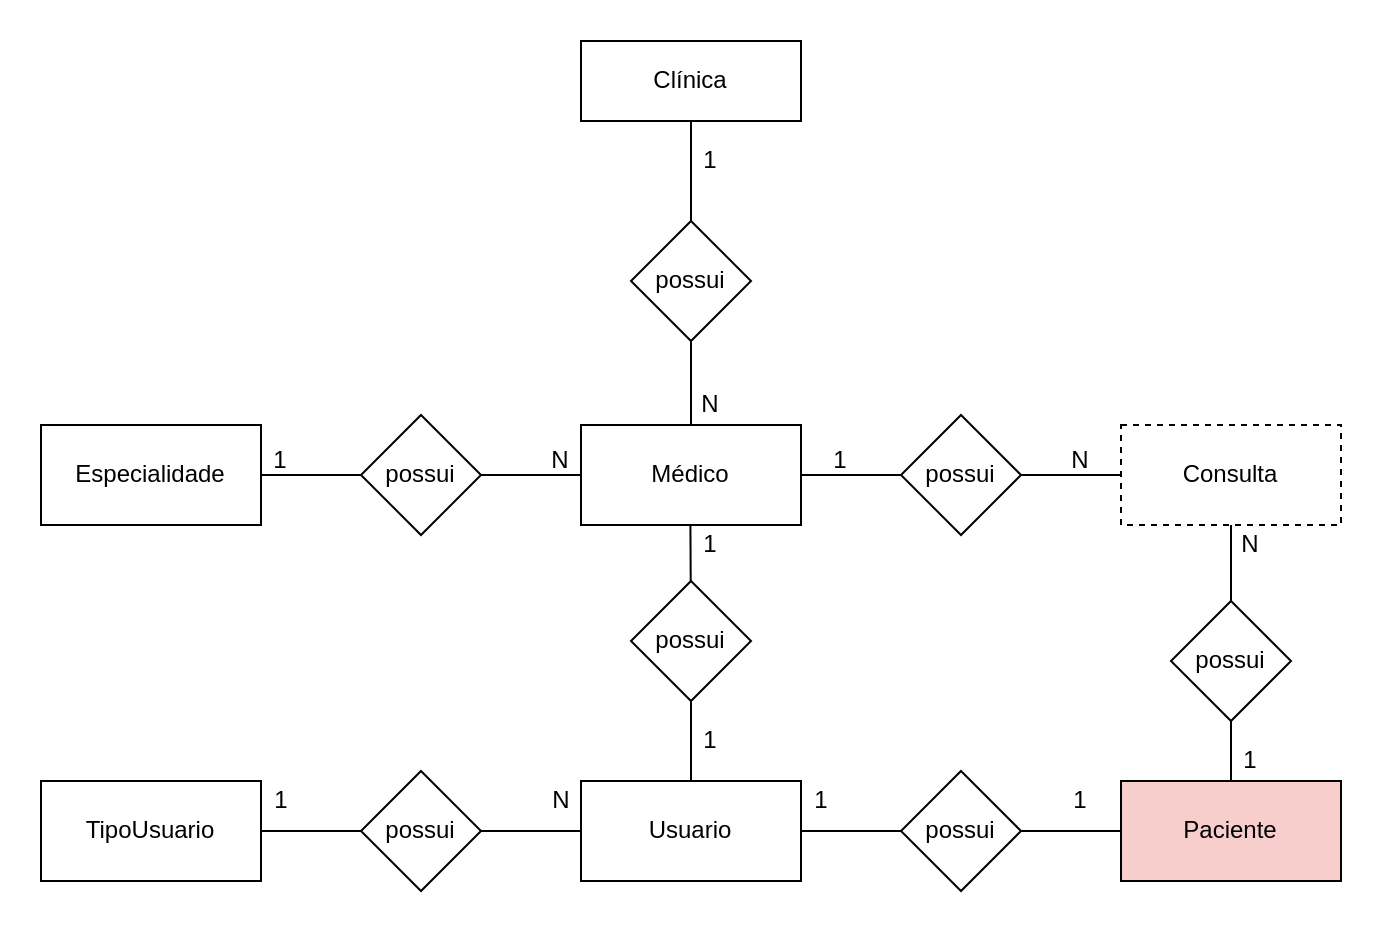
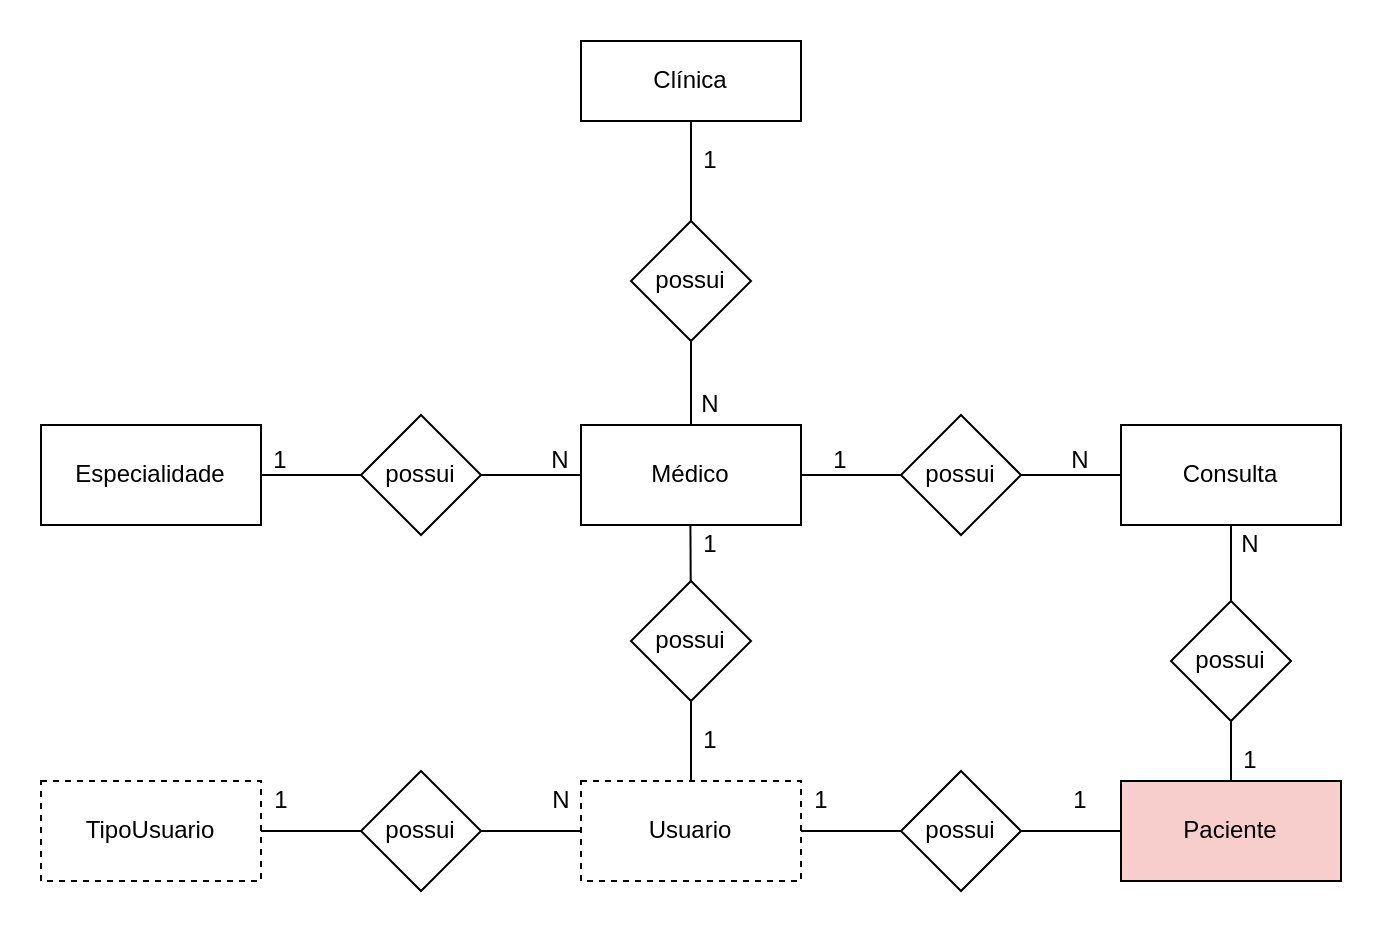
node "Consulta": style dashed -> solid
node "TipoUsuario": style solid -> dashed
node "Usuario": style solid -> dashed
